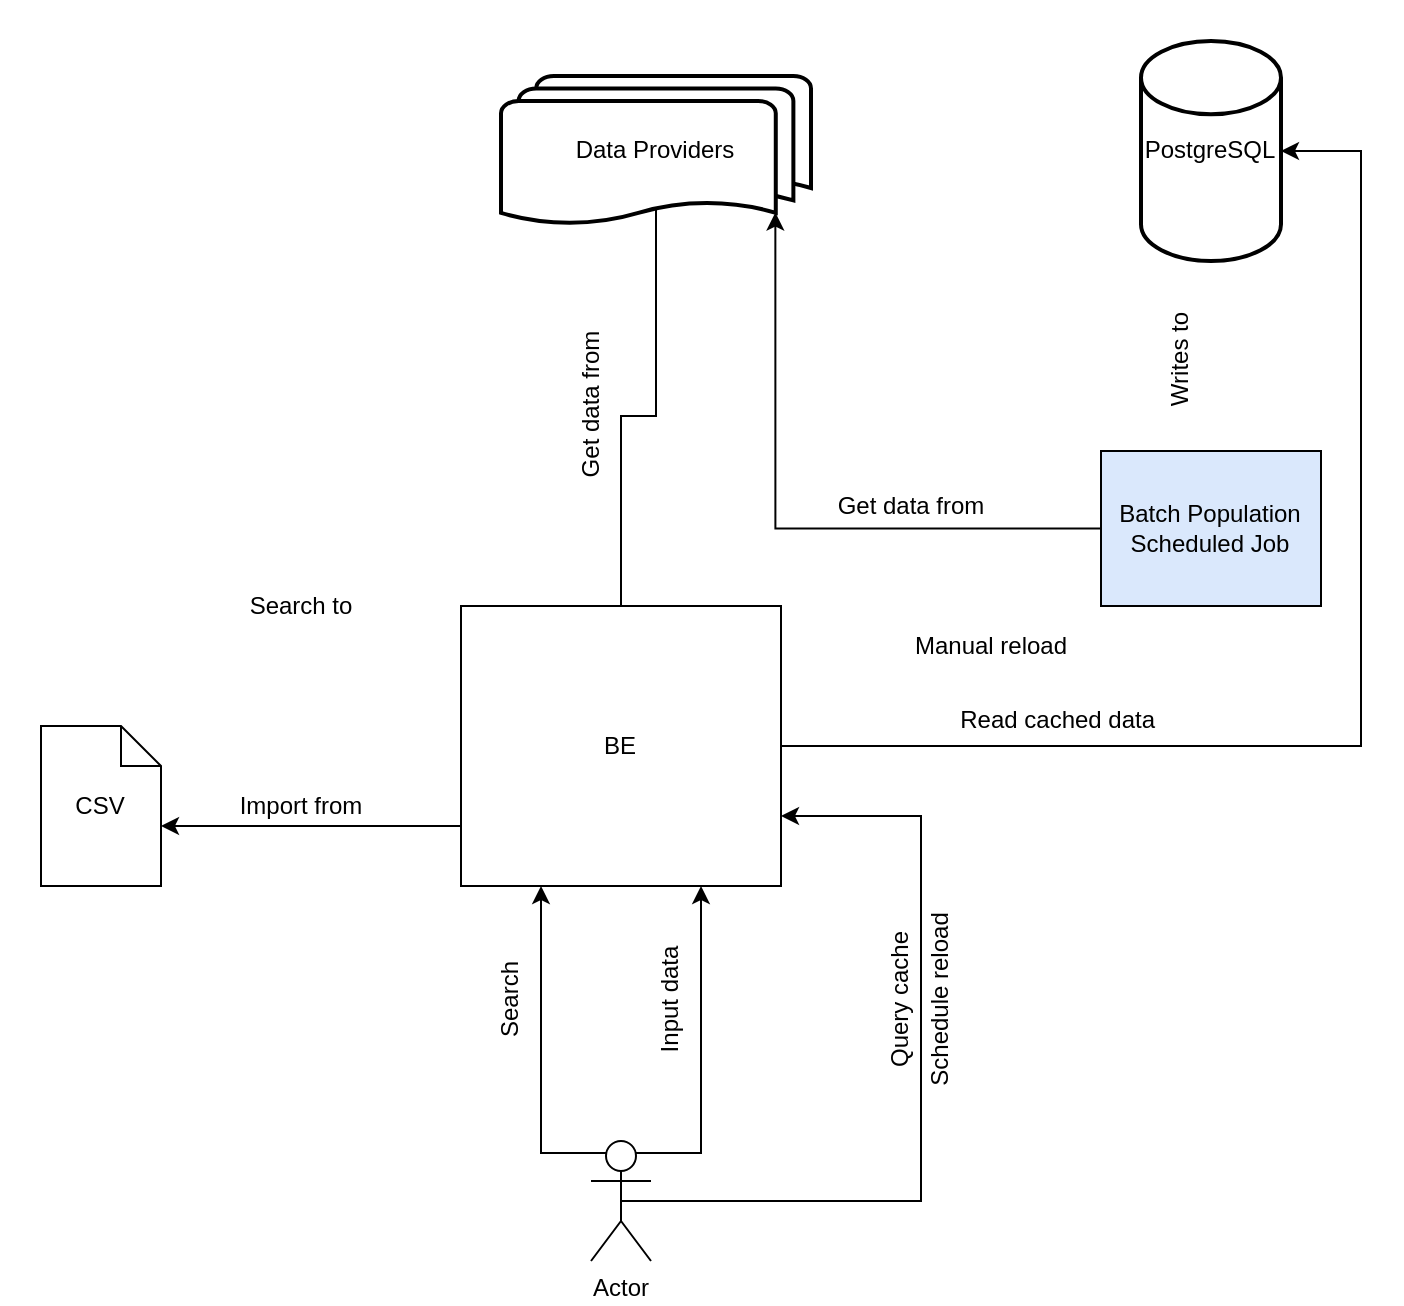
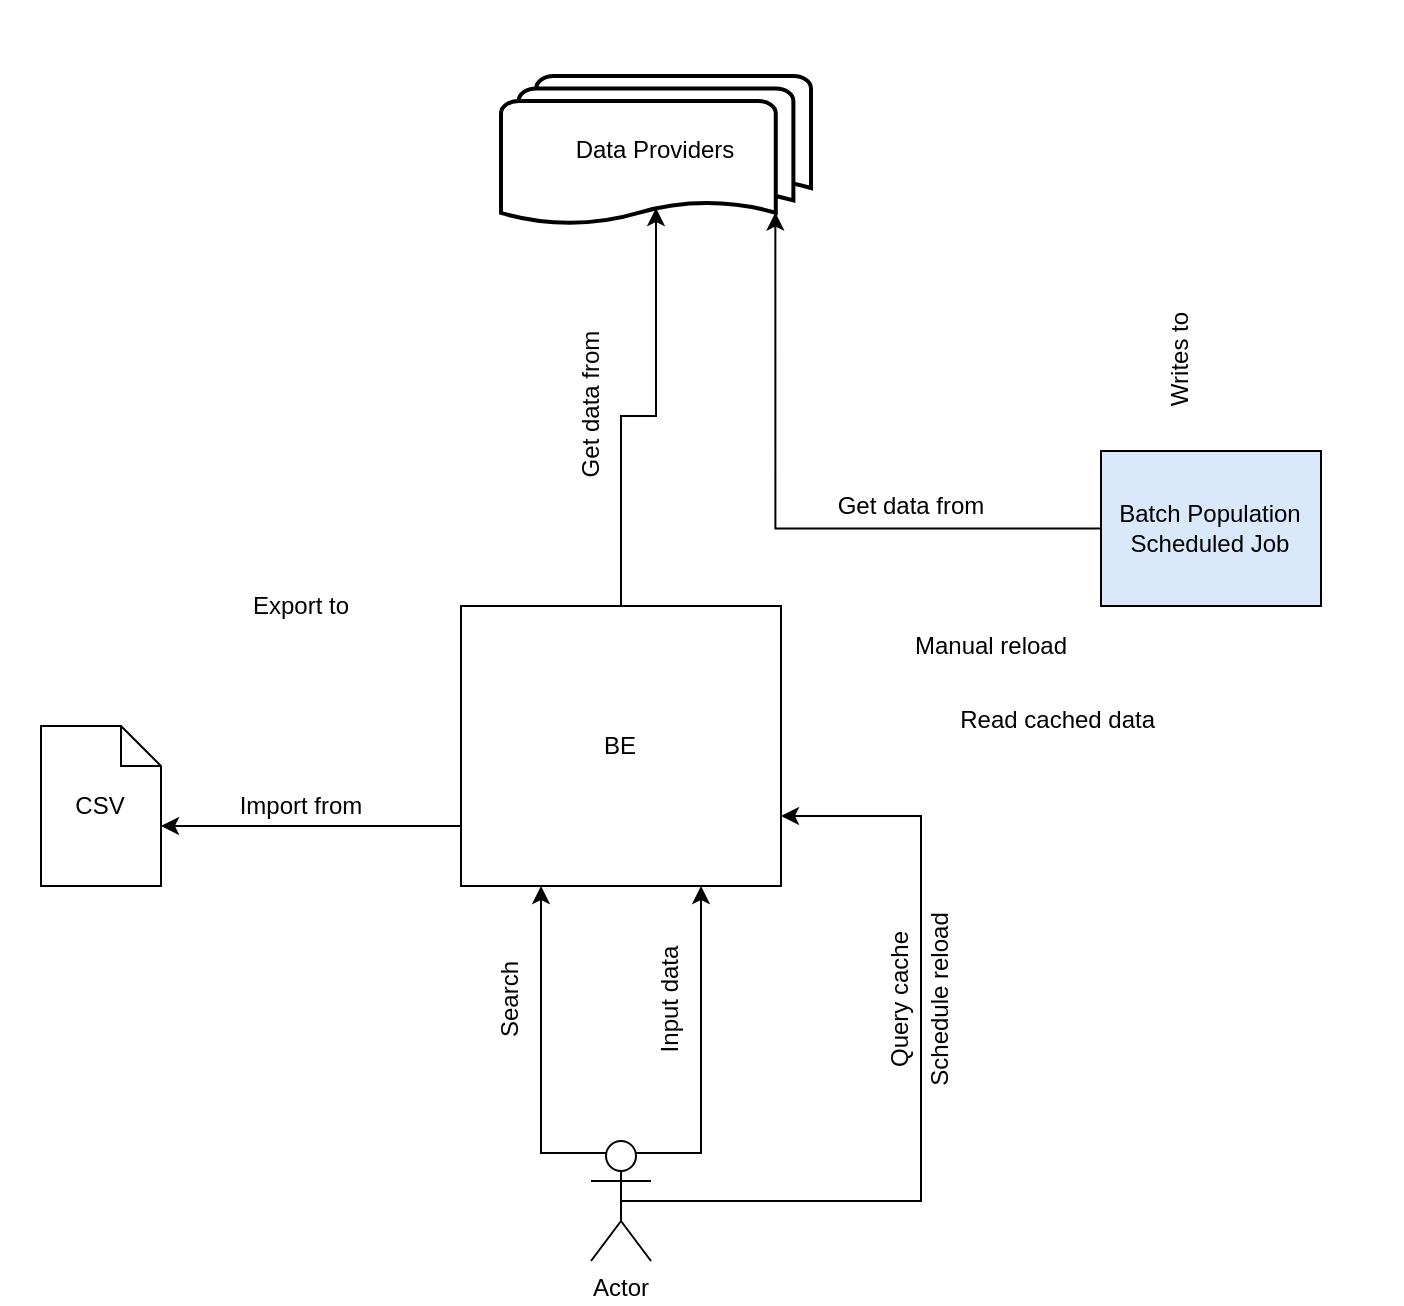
node "PostgreSQL": removed
edge "Data Providers" -- "BE": arrowhead none -> classic
node "Search to": label "Search to" -> "Export to"
edge "BE" -> "PostgreSQL": removed
